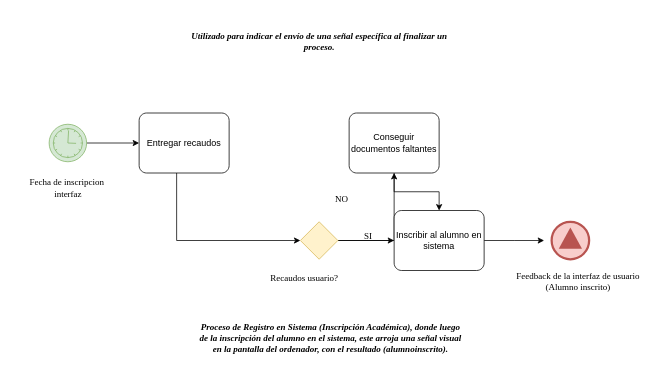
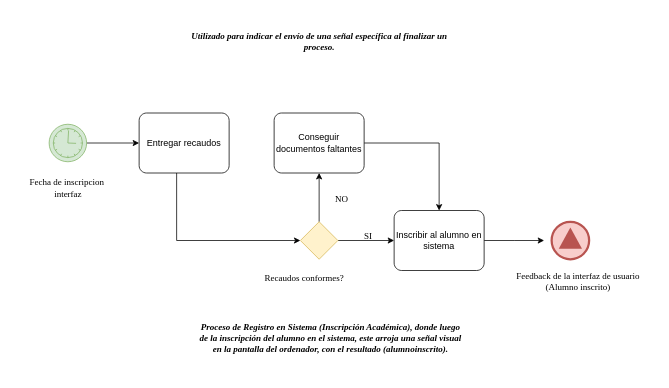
node "Conseguir documentos faltantes": moved (394, 143) -> (319, 143)
node "Recaudos usuario?": label "Recaudos usuario?" -> "Recaudos conformes?"
